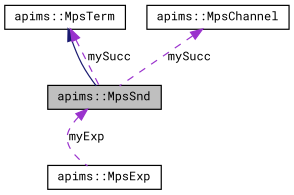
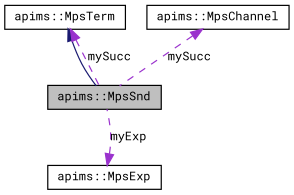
edge "apims::MpsExp" -> "apims::MpsSnd": reversed
